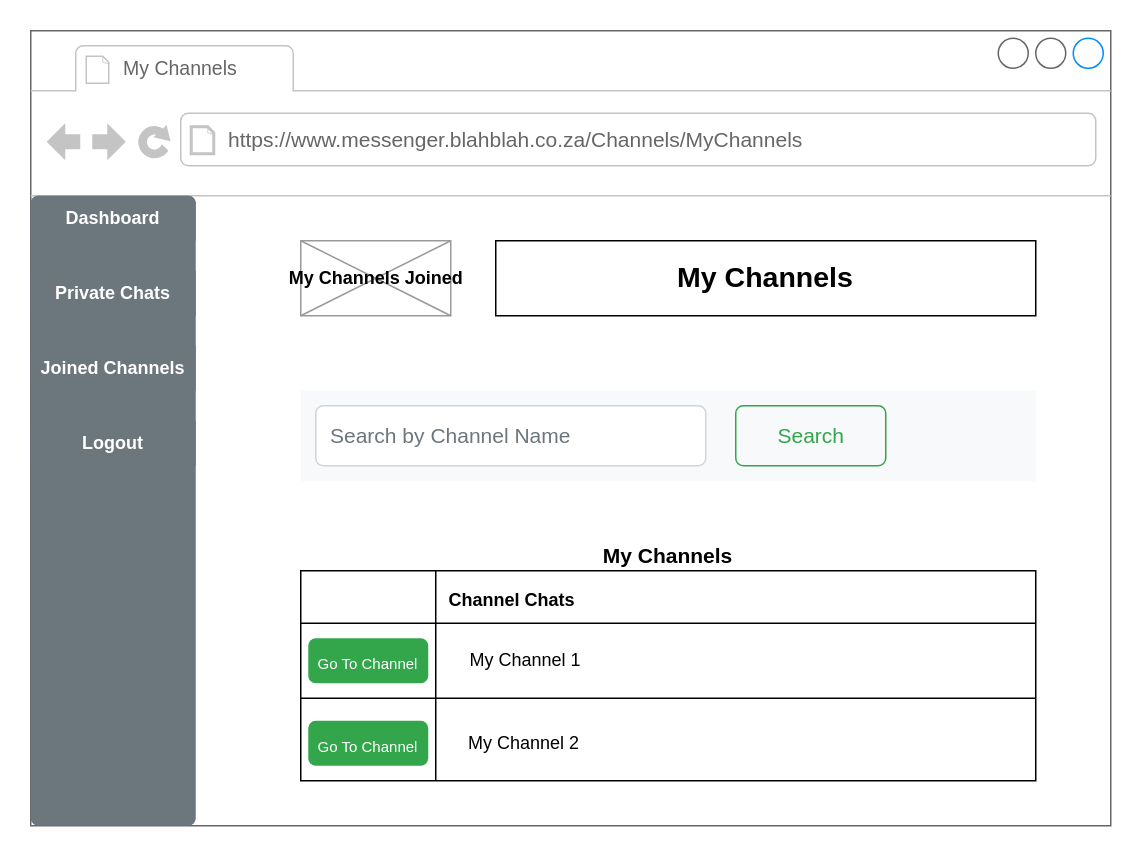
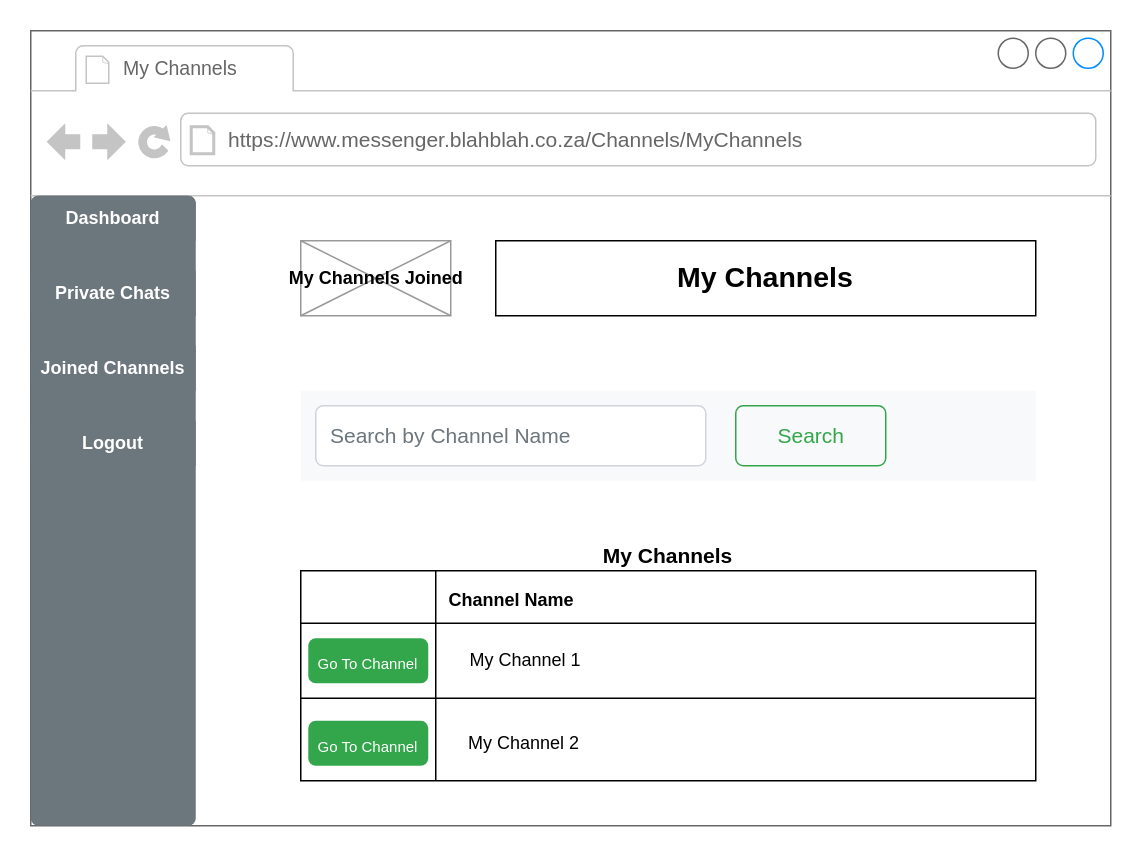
node "Channel Chats": label "Channel Chats" -> "Channel Name"
